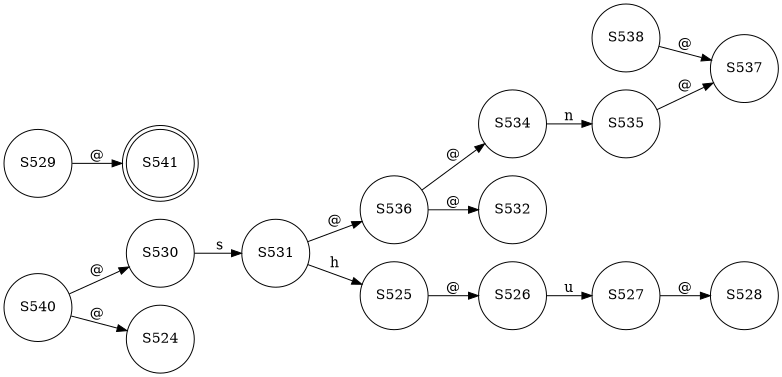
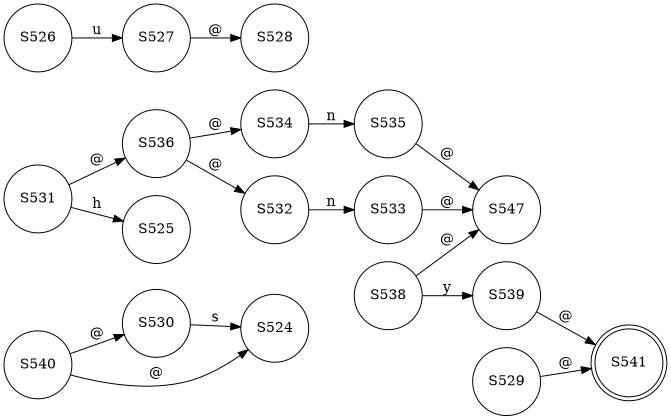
node "S537": label "S537" -> "S547"
node "S533": added
edge "S530" -> "S531": now "S530" -> "S524"
edge "S525" -> "S526": removed, label "@"
node "S539": added
